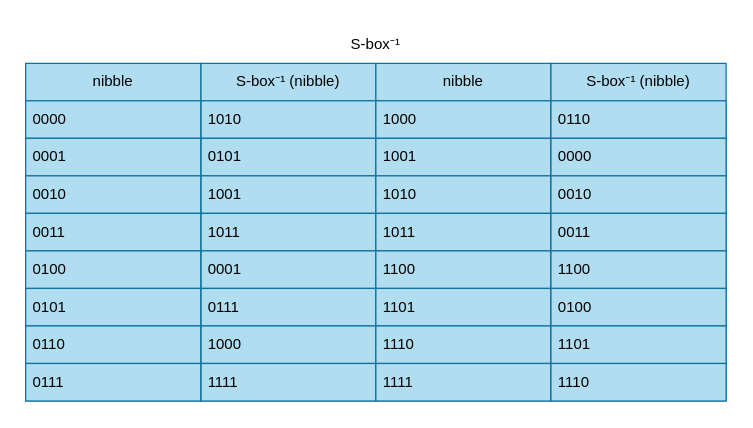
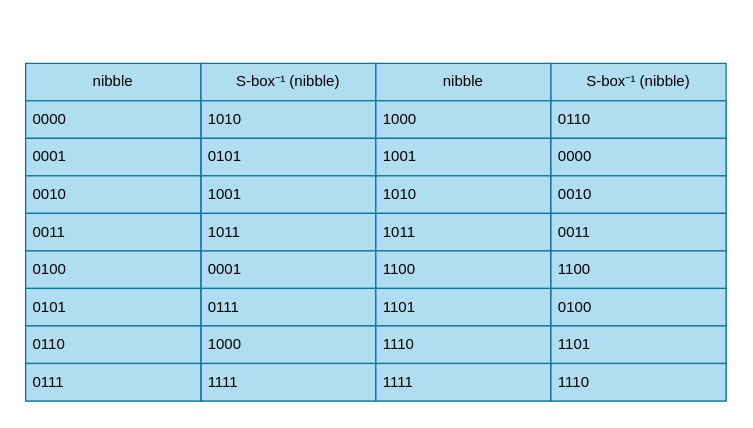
node "S-box⁻¹": removed
